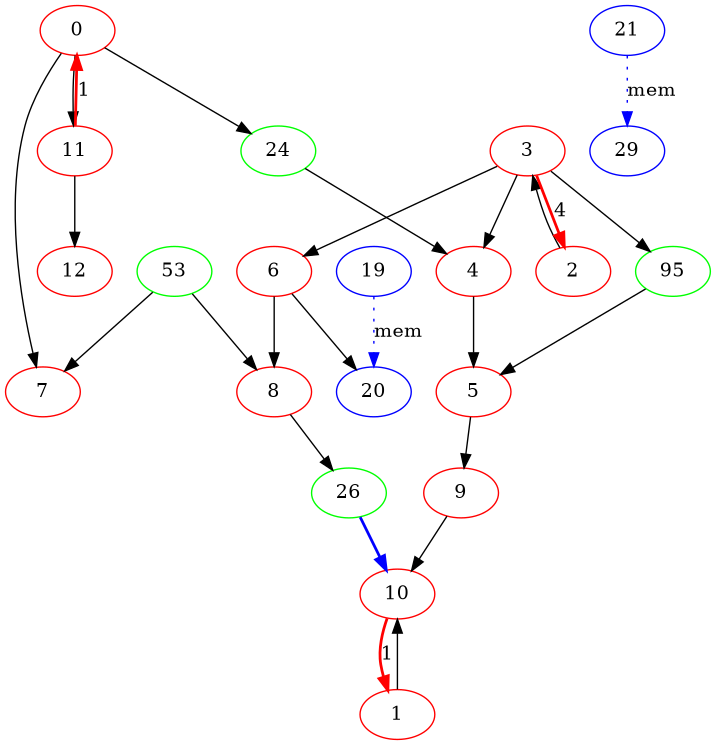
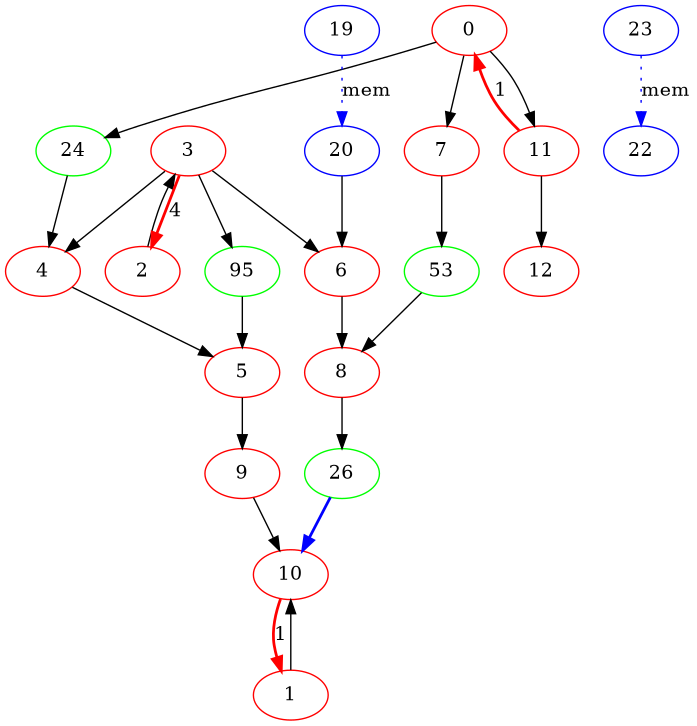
node "21": label "21" -> "23"
node "29": label "29" -> "22"
edge "6" -> "20": reversed
edge "53" -> "7": reversed
